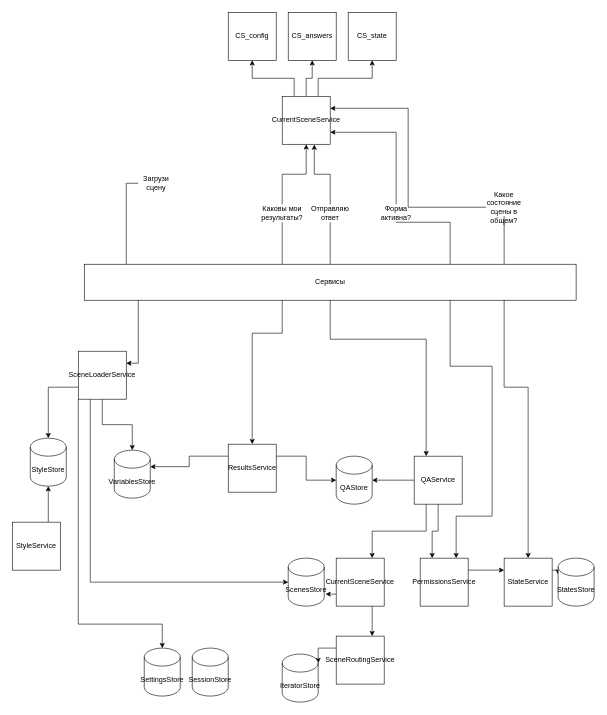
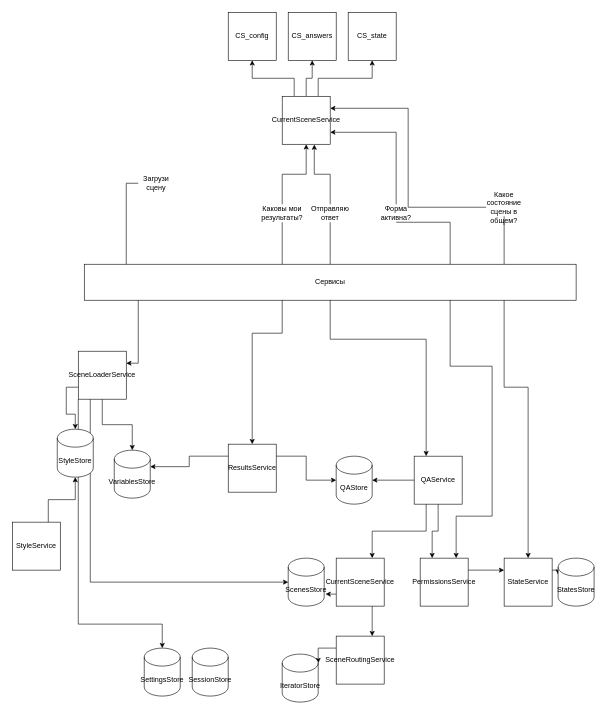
node "StyleStore": moved (48, 462) -> (75, 453)
